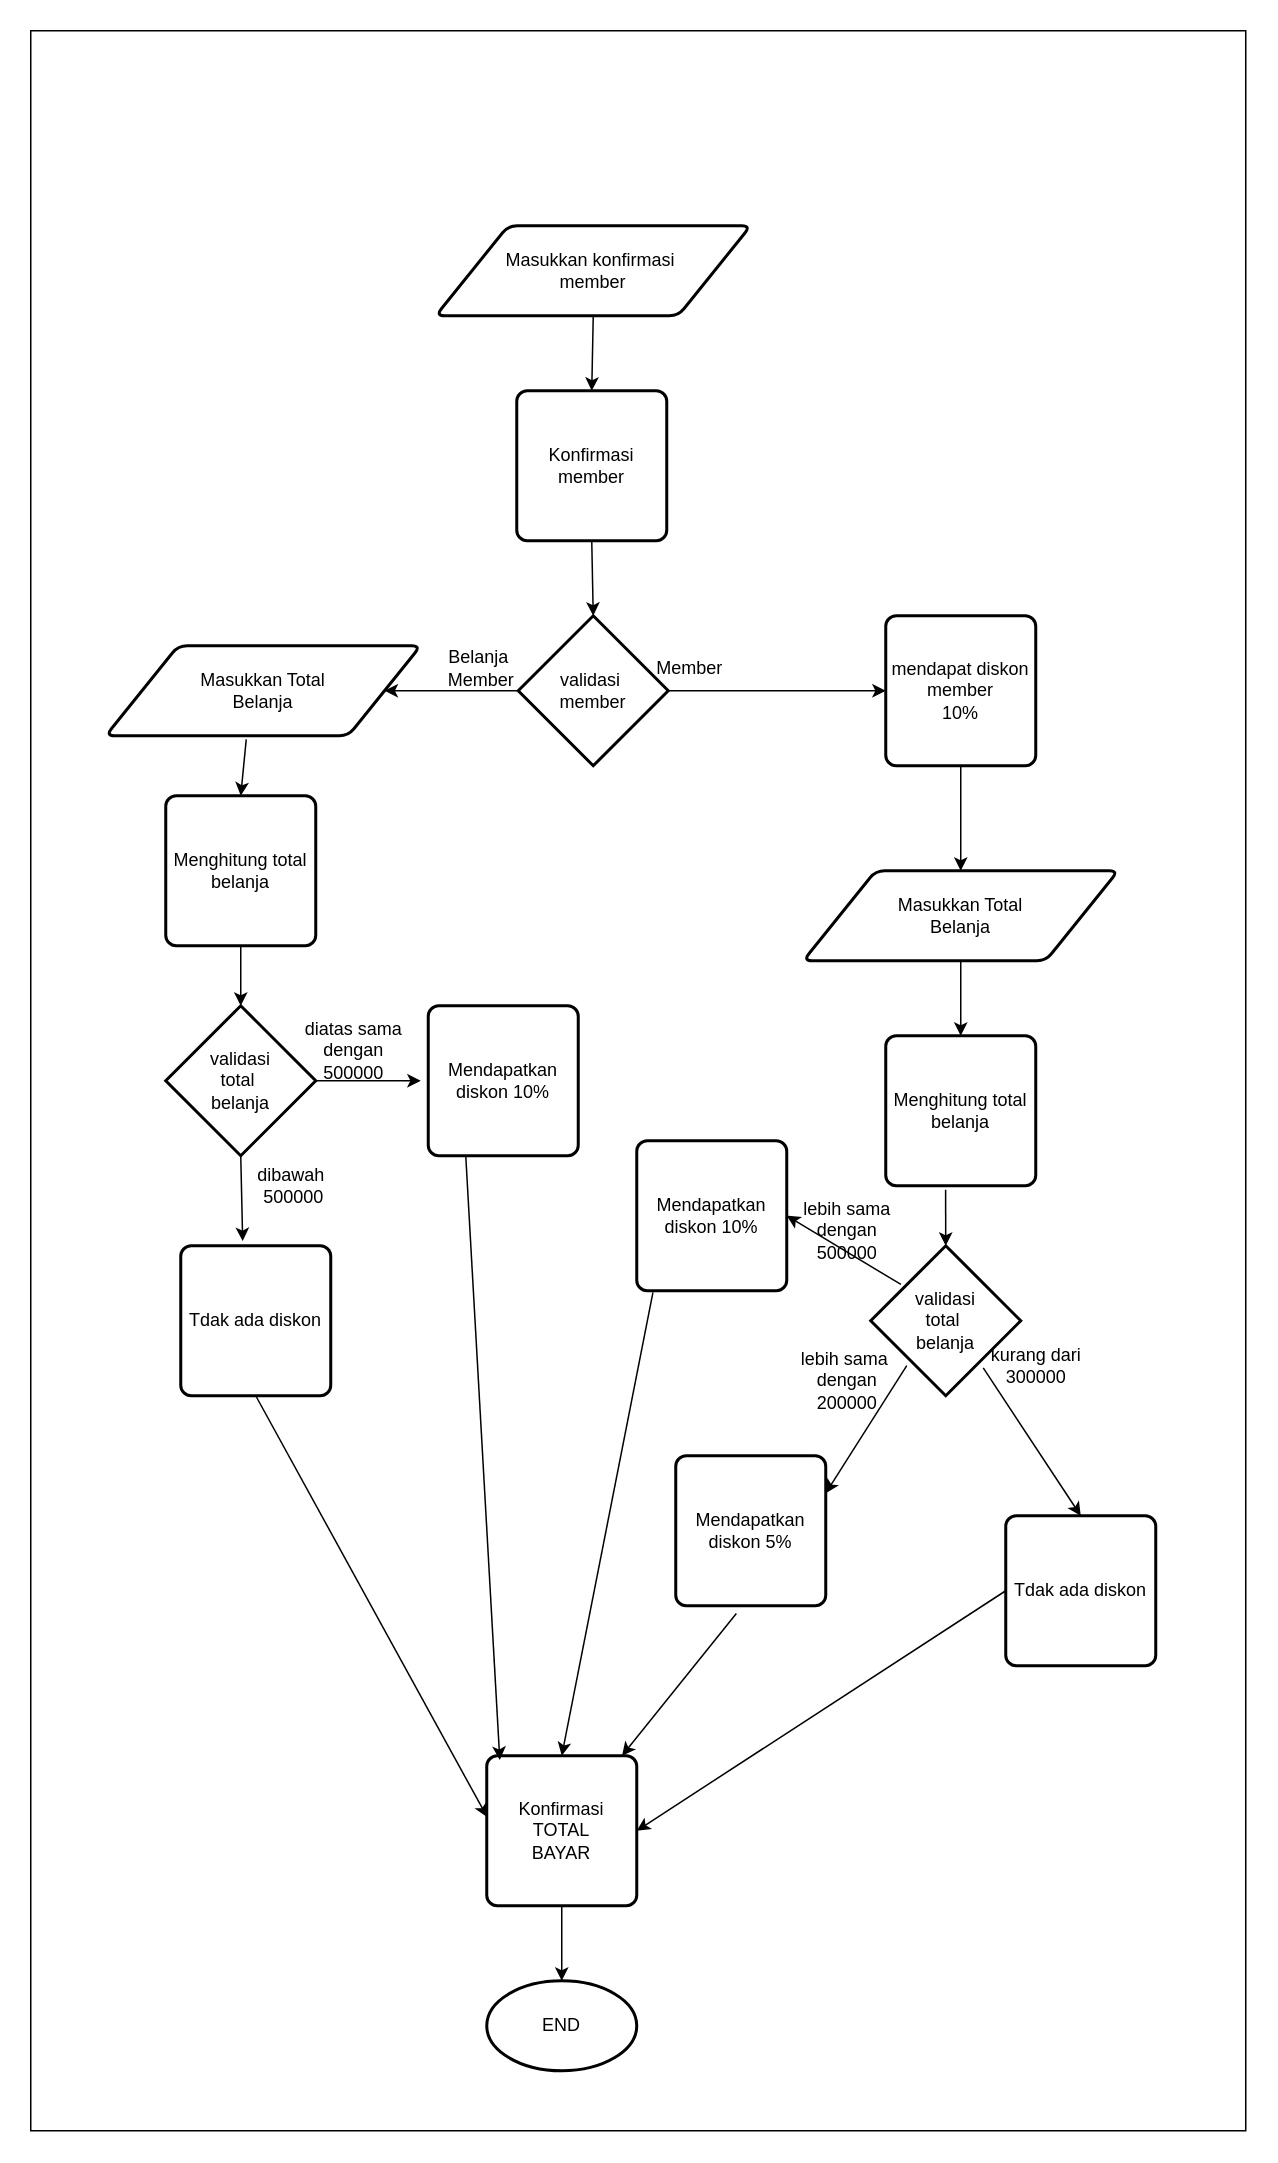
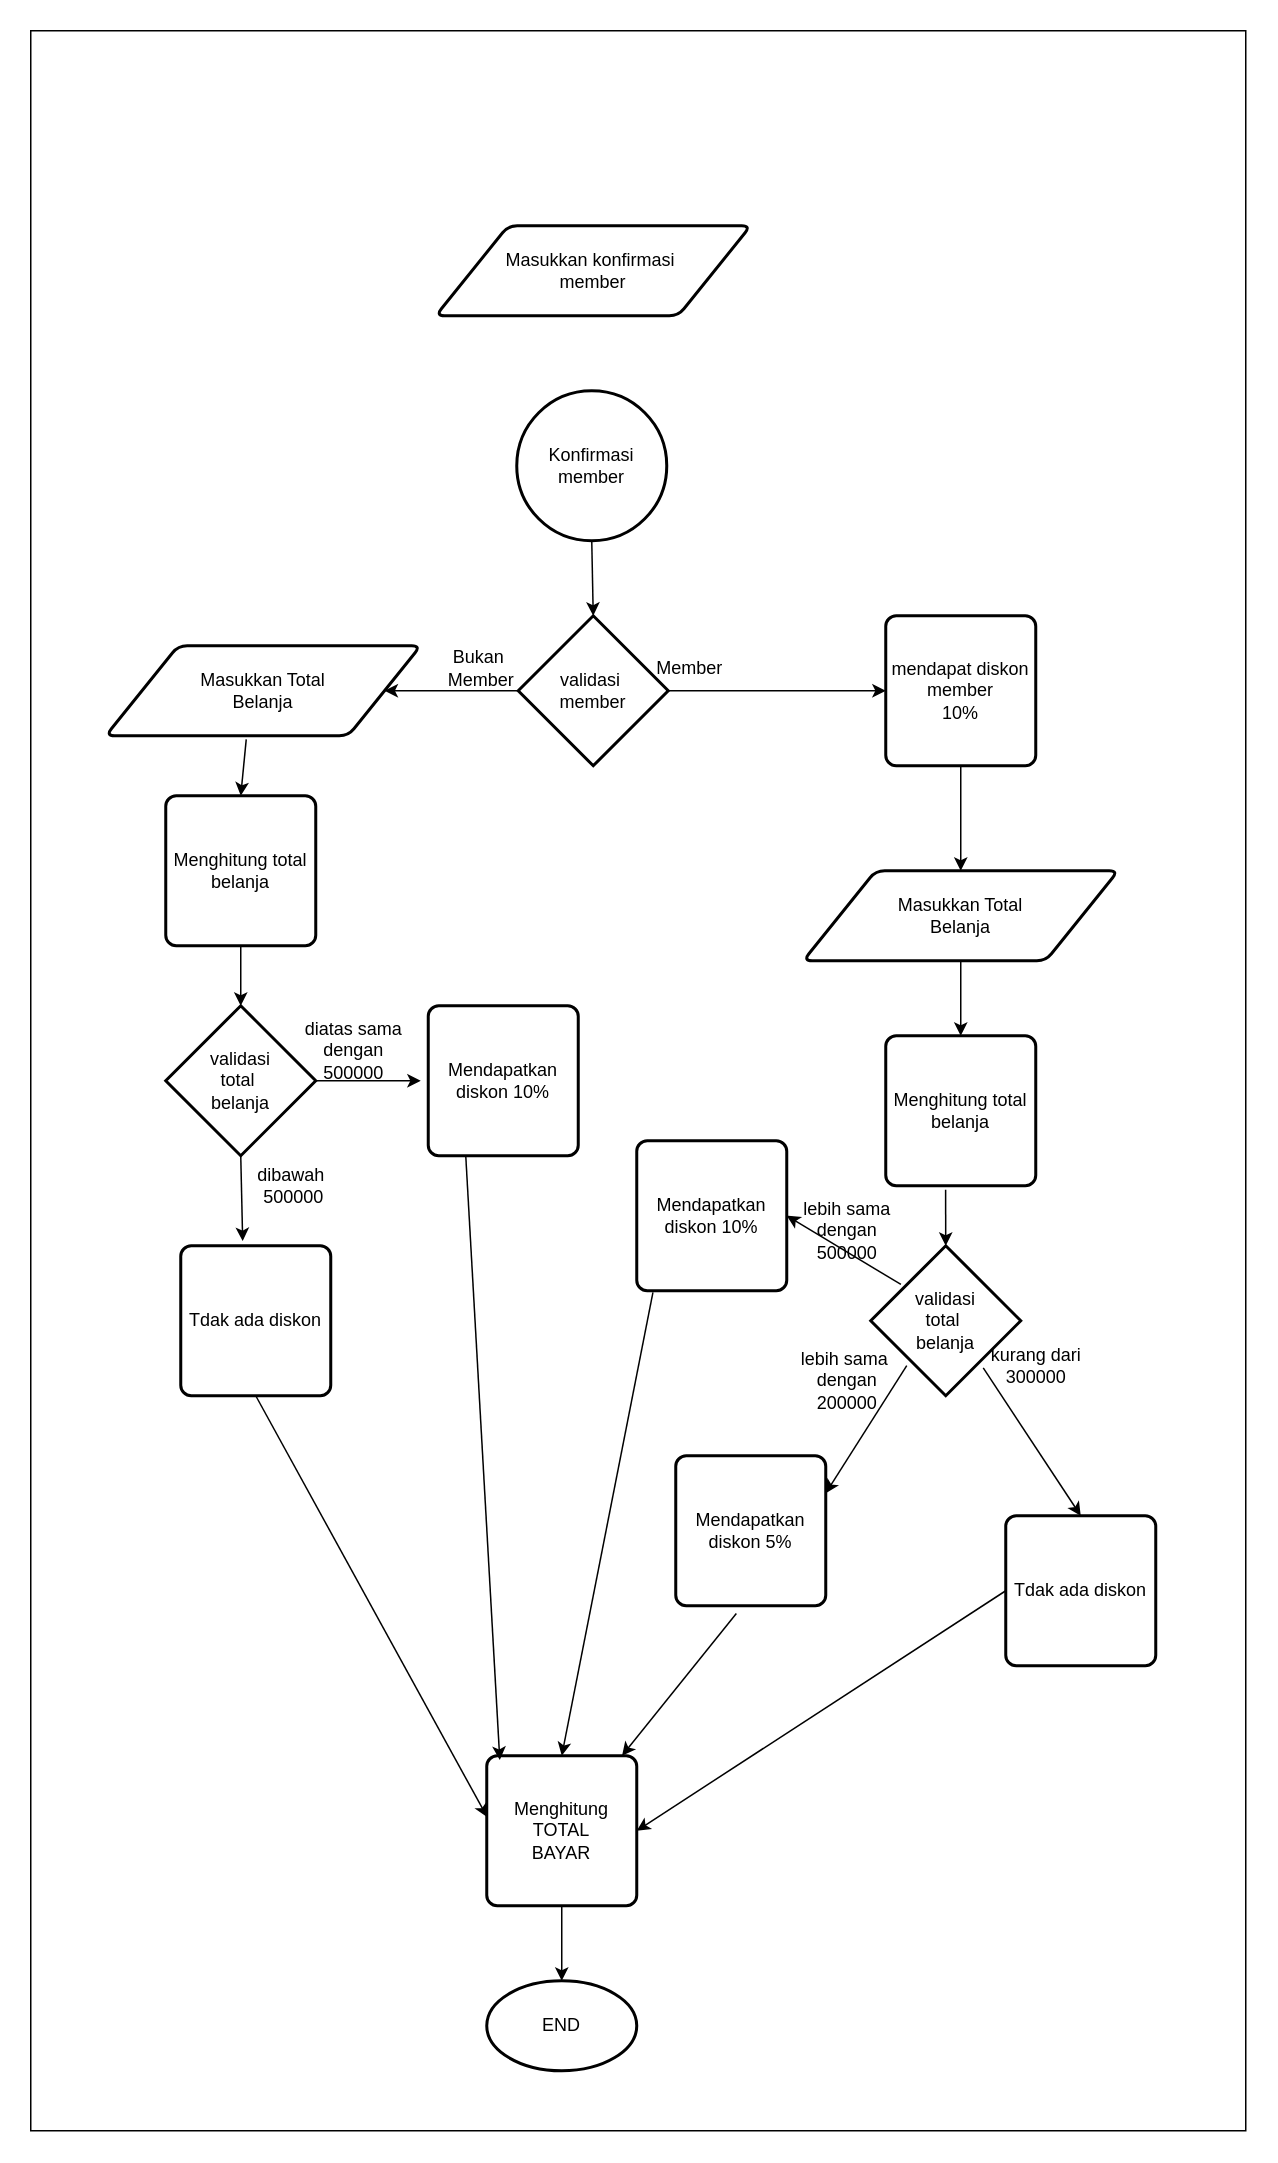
edge "Masukkan konfirmasi member" -> "Konfirmasi member": removed
node "Konfirmasi member": shape rounded rectangle -> ellipse
node "Belanja Member": label "Belanja Member" -> "Bukan Member"
node "Konfirmasi TOTAL BAYAR": label "Konfirmasi TOTAL BAYAR" -> "Menghitung TOTAL BAYAR"
